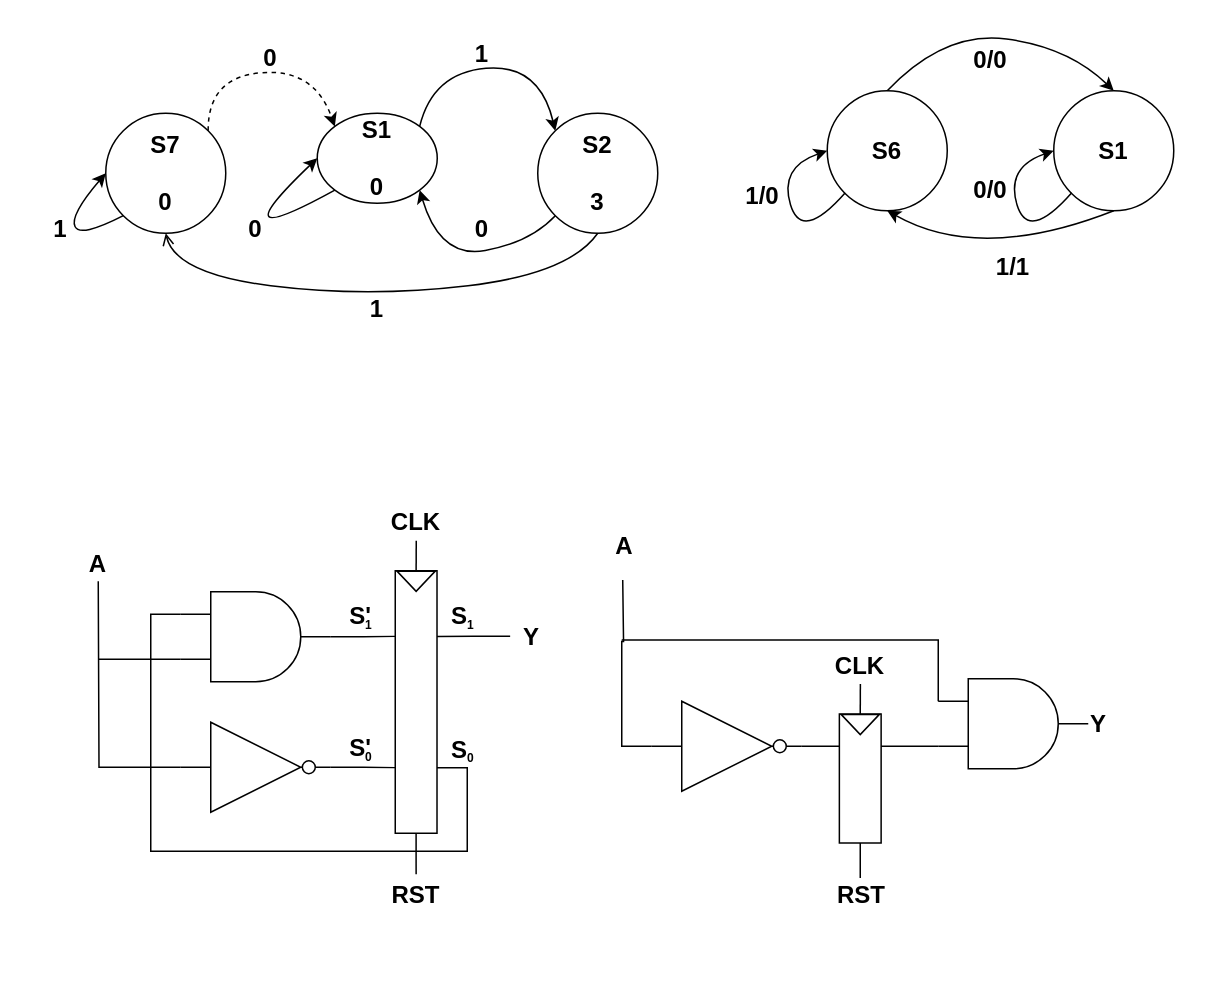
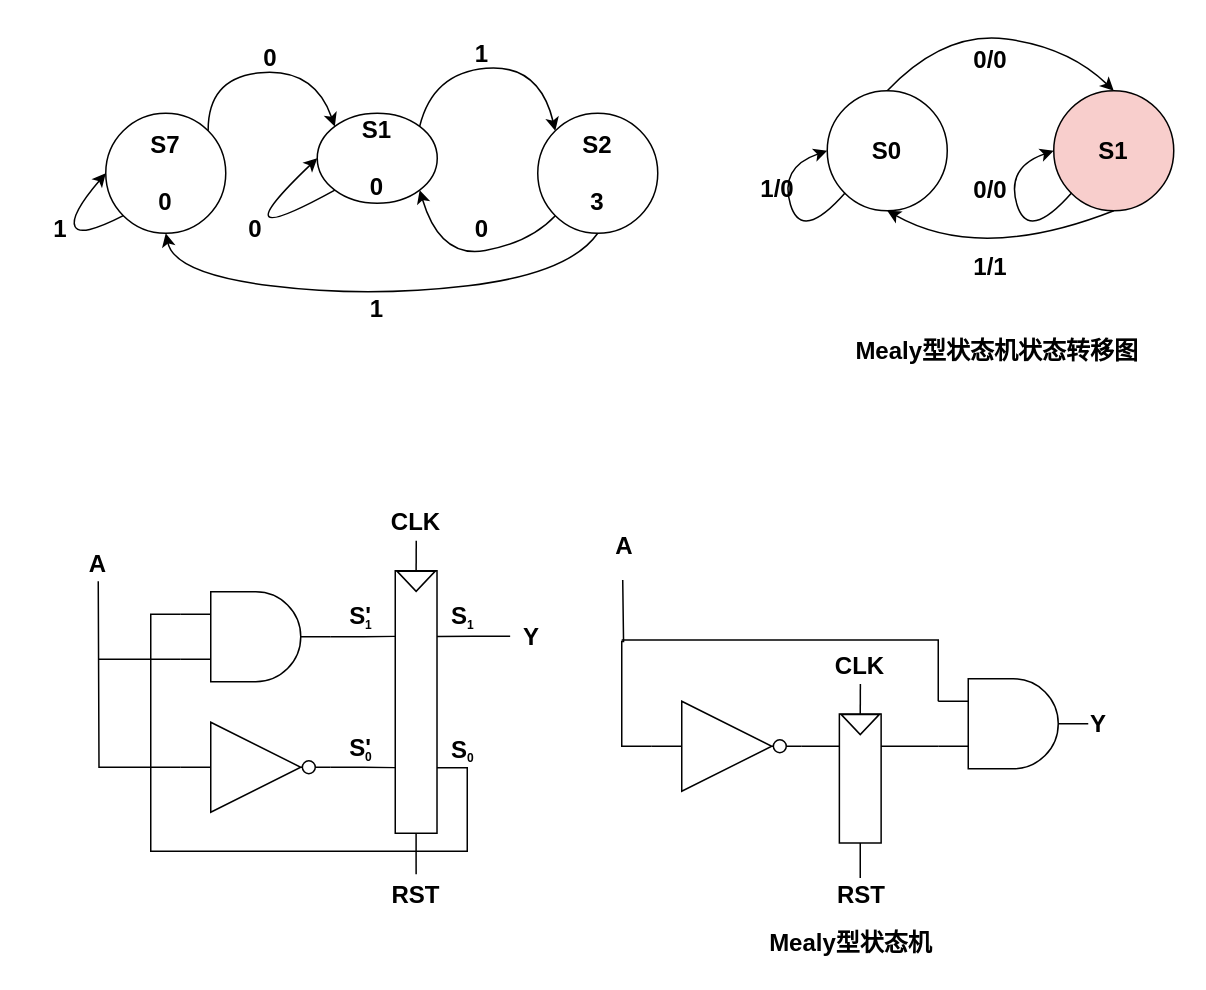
edge "S7 0" -> "S1 0": style dashed -> solid
node "S6": label "S6" -> "S0"
node "S1": fillcolor #ffffff -> #f8cecc
node "1/0": moved (763, 196) -> (778, 188)
edge "S2 3" -> "S7 0": arrowhead open -> classic
node "1/1": moved (1013, 266) -> (991, 266)
node "Mealy型状态机状态转移图": added
node "Mealy型状态机": added
